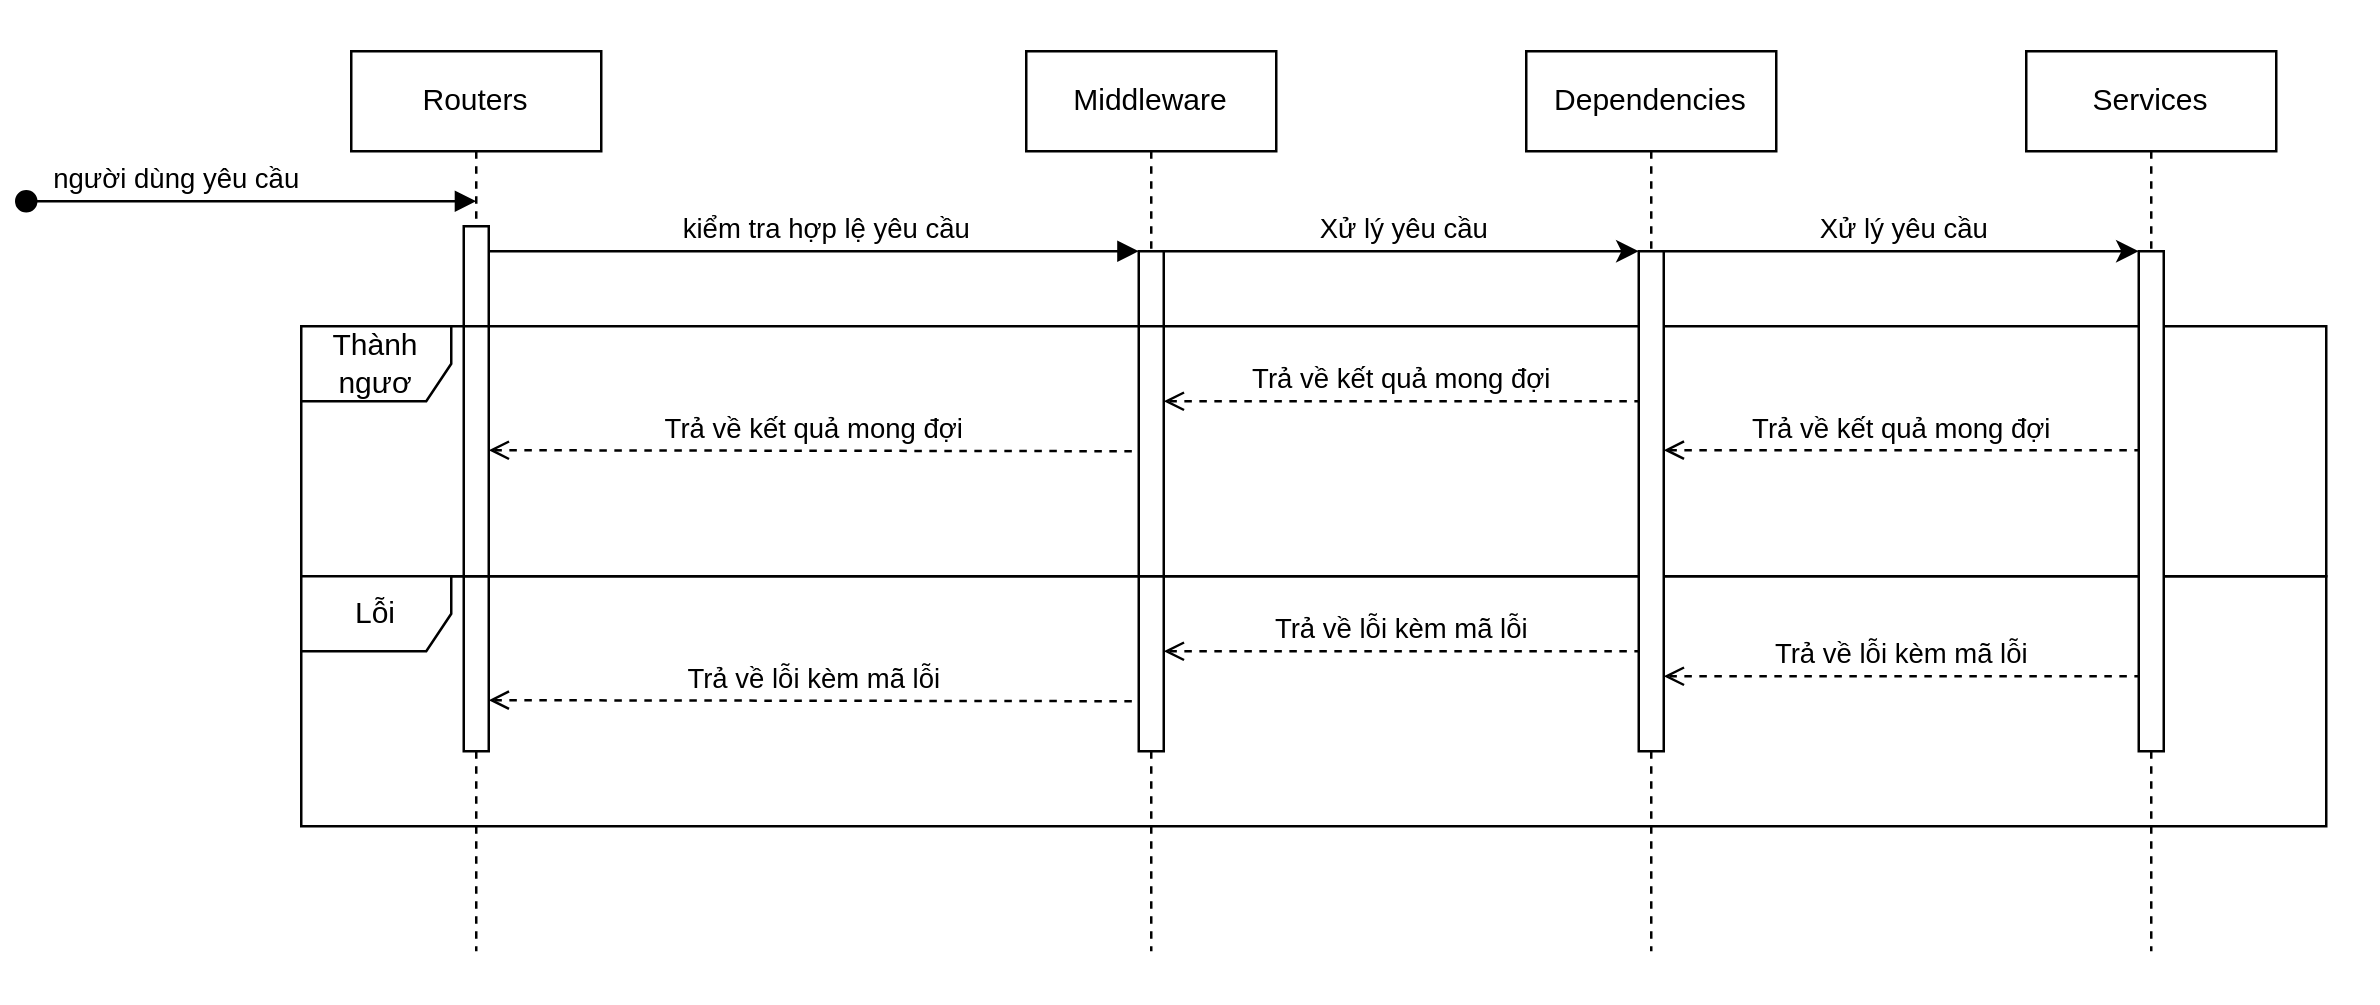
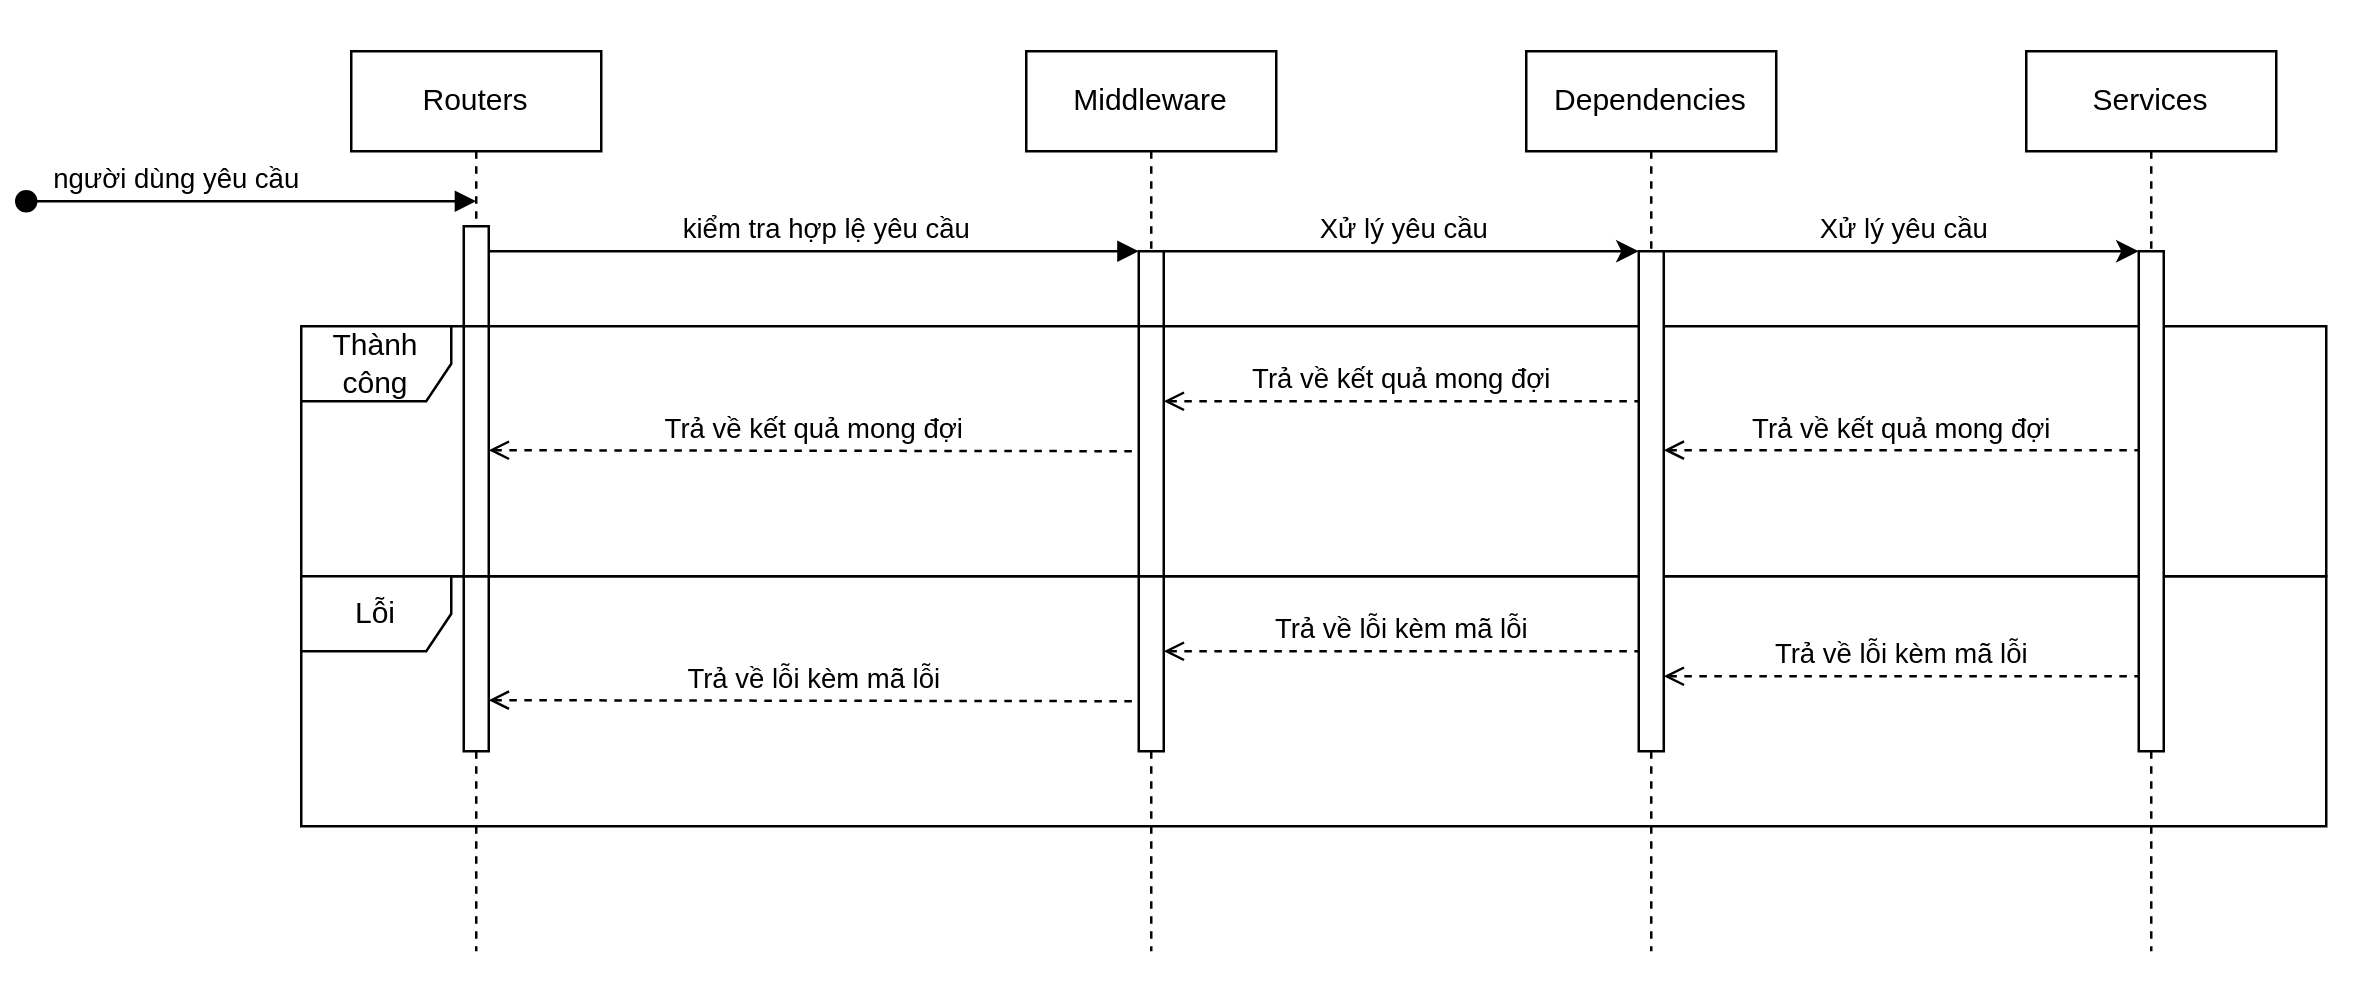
node "Thành ngươ": label "Thành ngươ" -> "Thành công"
